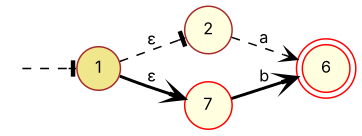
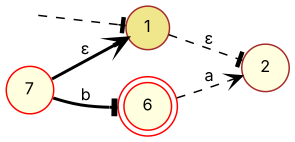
edge "2" -> "6": reversed
edge "1" -> "7": reversed
edge "7" -> "6": arrowhead vee -> tee
